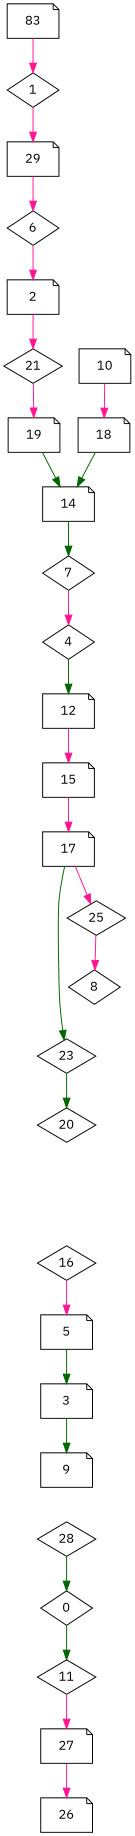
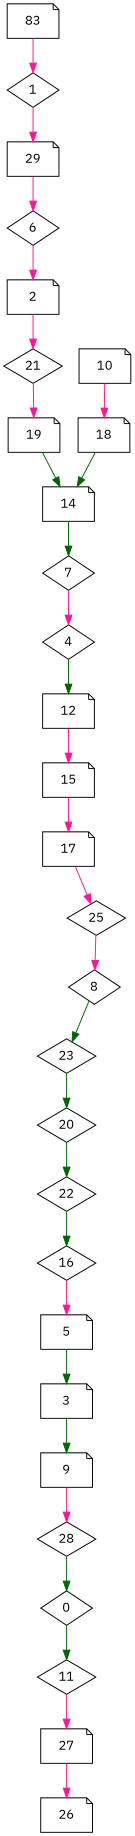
edge "17" -> "23": now "8" -> "23"
node "22": added
edge "9" -> "28": added
